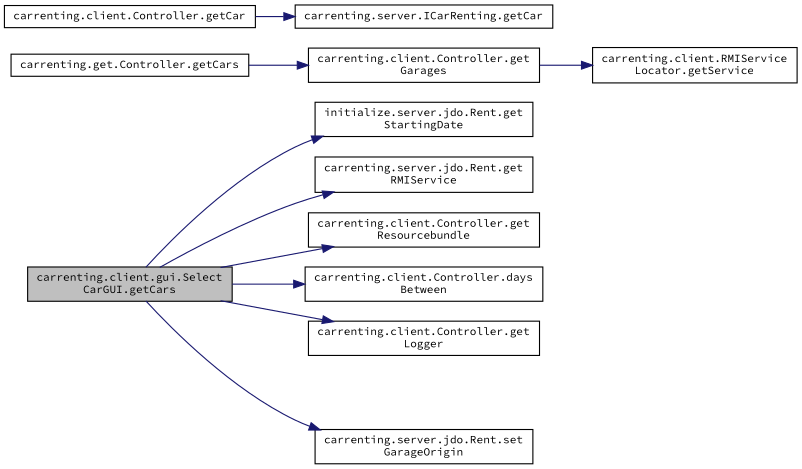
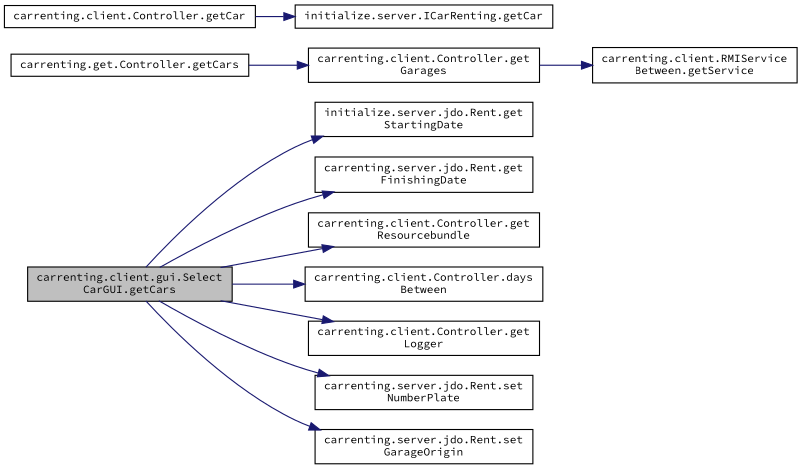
node "carrenting.server.ICarRenting.getCar": label "carrenting.server.ICarRenting.getCar" -> "initialize.server.ICarRenting.getCar"
node "carrenting.client.RMIService Locator.getService": label "carrenting.client.RMIService Locator.getService" -> "carrenting.client.RMIService Between.getService"
node "carrenting.server.jdo.Rent.get RMIService": label "carrenting.server.jdo.Rent.get RMIService" -> "carrenting.server.jdo.Rent.get FinishingDate"
node "carrenting.server.jdo.Rent.set NumberPlate": added
